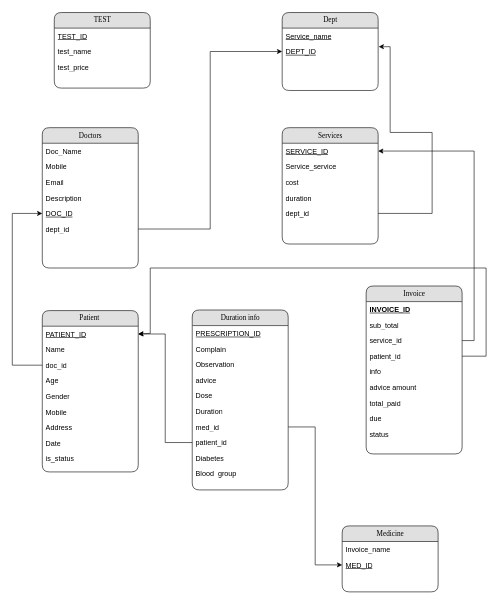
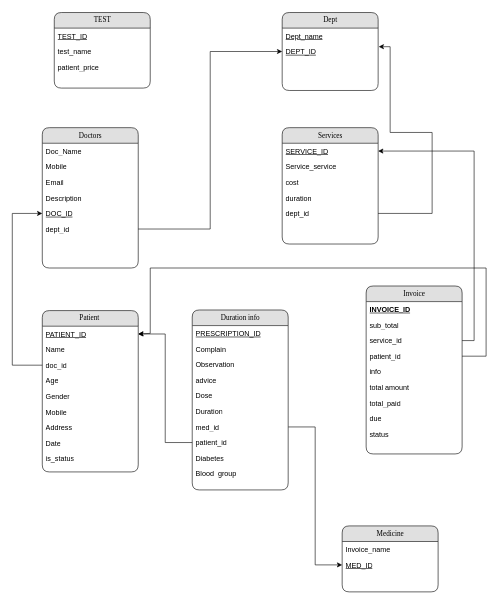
node "Service_name": label "Service_name" -> "Dept_name"
node "test_price": label "test_price" -> "patient_price"
node "advice amount": label "advice amount" -> "total amount"
